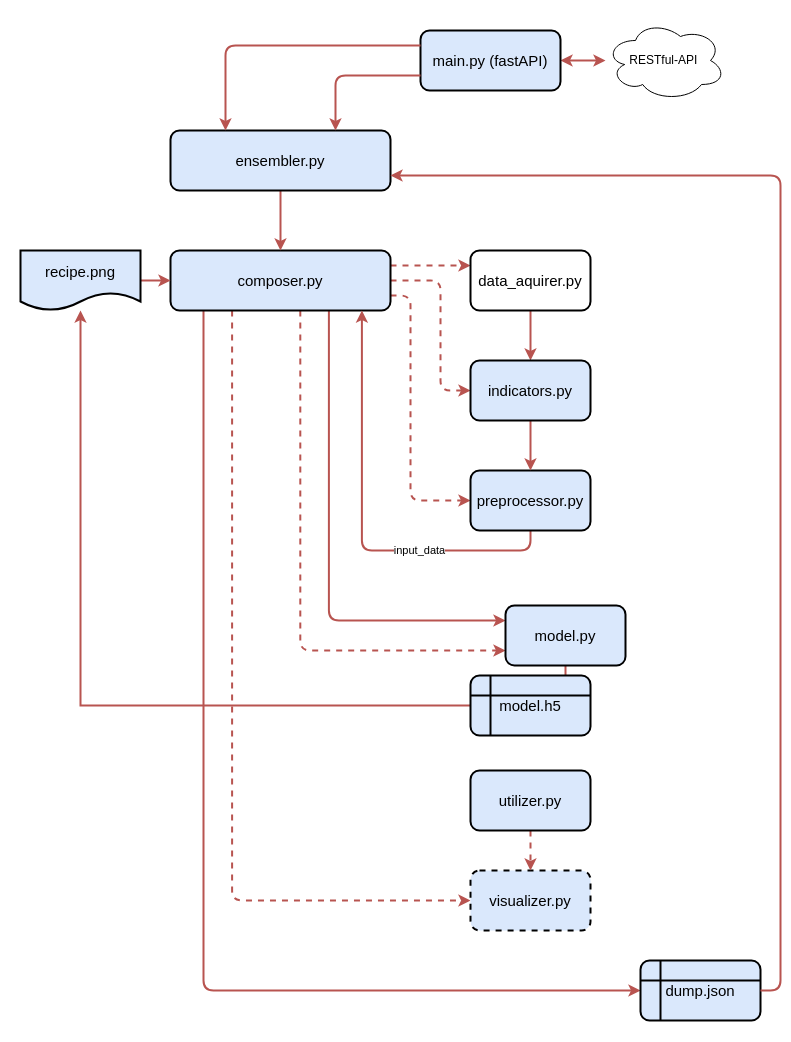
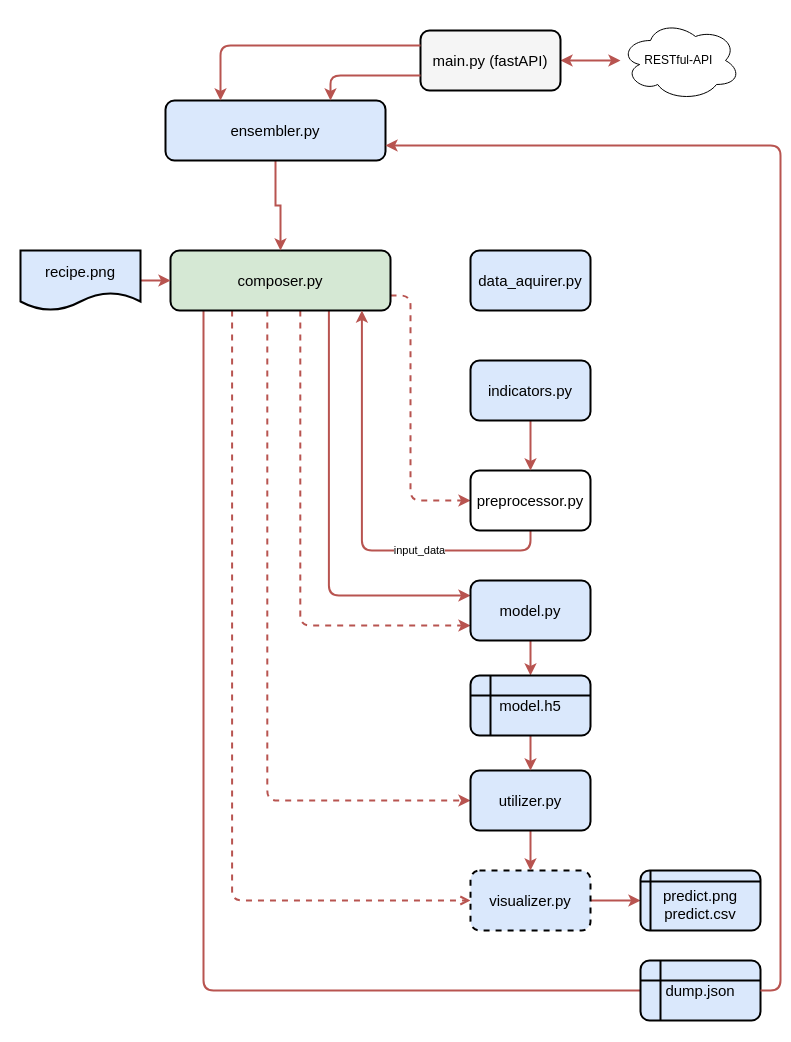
node "main.py (fastAPI)": fillcolor #dae8fc -> #f5f5f5
node "RESTful-API": moved (666, 61) -> (681, 61)
node "ensembler.py": moved (281, 161) -> (276, 131)
edge "composer.py" -> "data_aquirer.py": removed
node "composer.py": fillcolor #dae8fc -> #d5e8d4
node "data_aquirer.py": fillcolor #ffffff -> #dae8fc
edge "composer.py" -> "indicators.py": removed
edge "data_aquirer.py" -> "indicators.py": removed
node "preprocessor.py": fillcolor #dae8fc -> #ffffff
node "model.py": moved (566, 636) -> (531, 611)
edge "composer.py" -> "utilizer.py": added
edge "model.h5" -> "recipe.png": now "model.h5" -> "utilizer.py"
edge "utilizer.py" -> "visualizer.py": style dashed -> solid
edge "composer.py" -> "visualizer.py": arrowhead classic -> open
edge "visualizer.py" -> "predict.png predict.csv": added
node "predict.png predict.csv": added
edge "composer.py" -> "dump.json": arrowhead classic -> none
